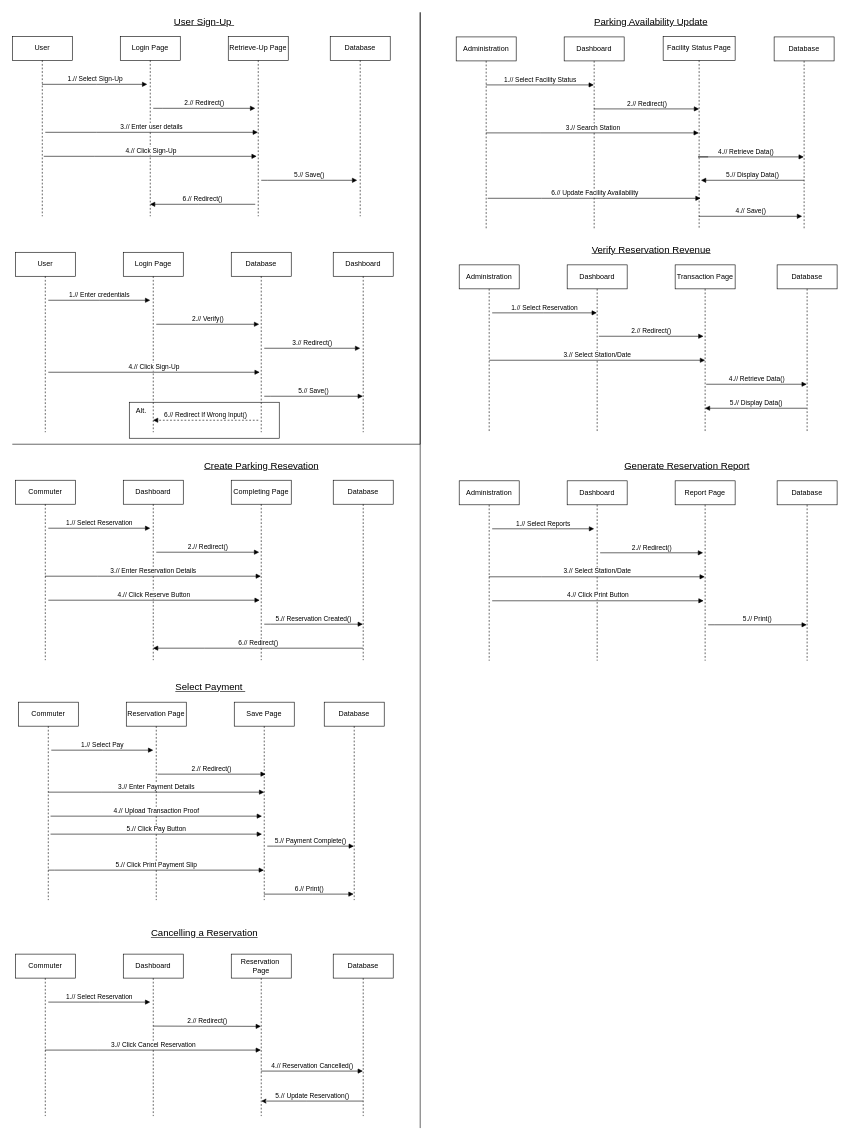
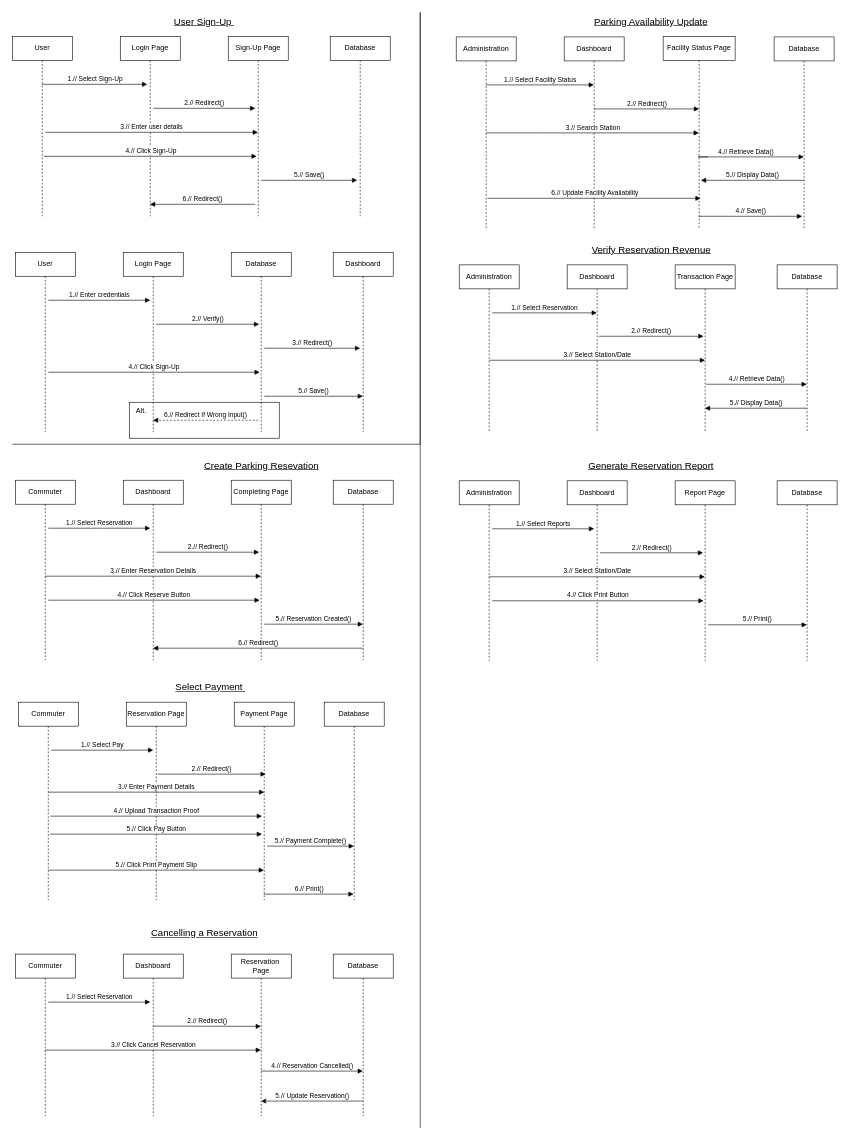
node "Retrieve-Up Page": label "Retrieve-Up Page" -> "Sign-Up Page"
node "Generate Reservation Report": moved (687, 465) -> (651, 465)
node "Save Page": label "Save Page" -> "Payment Page"
